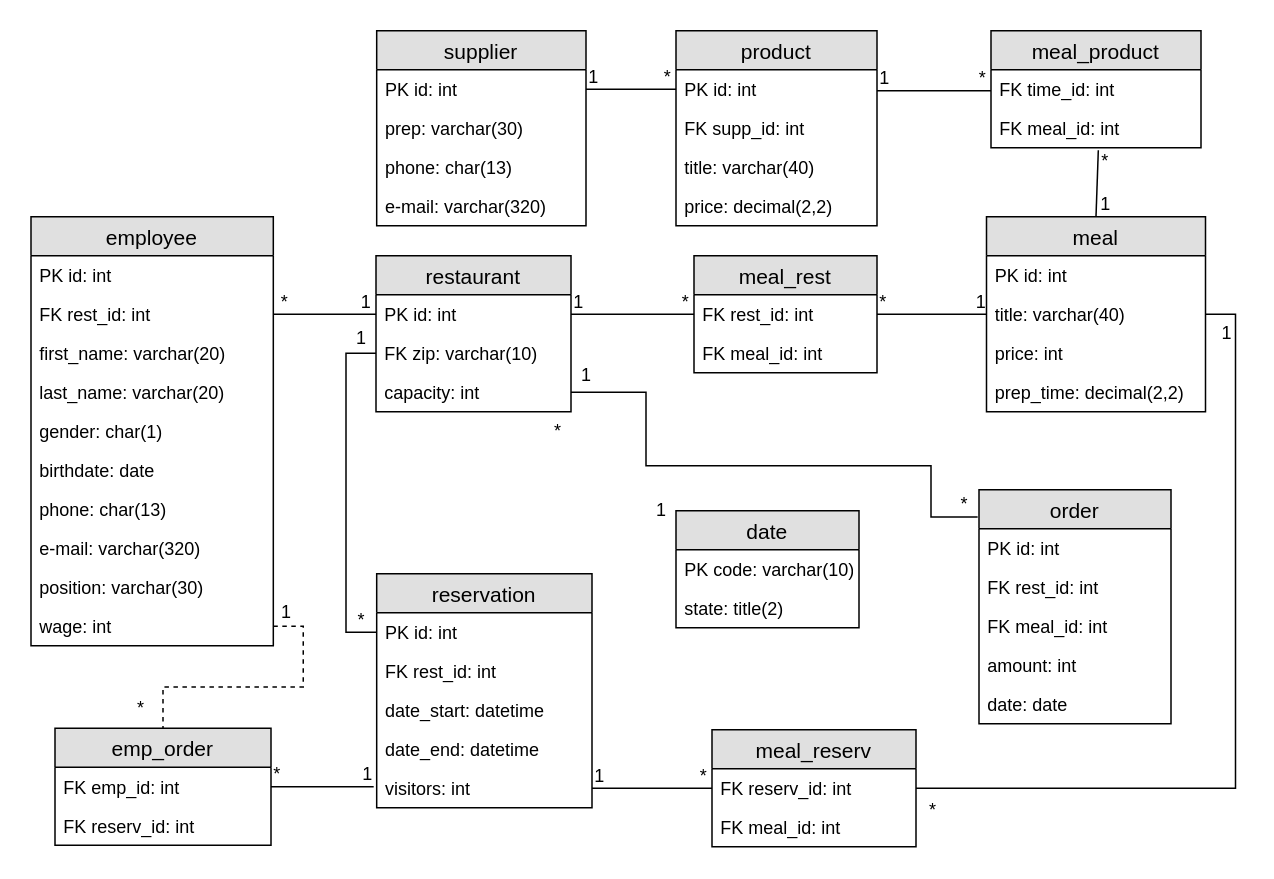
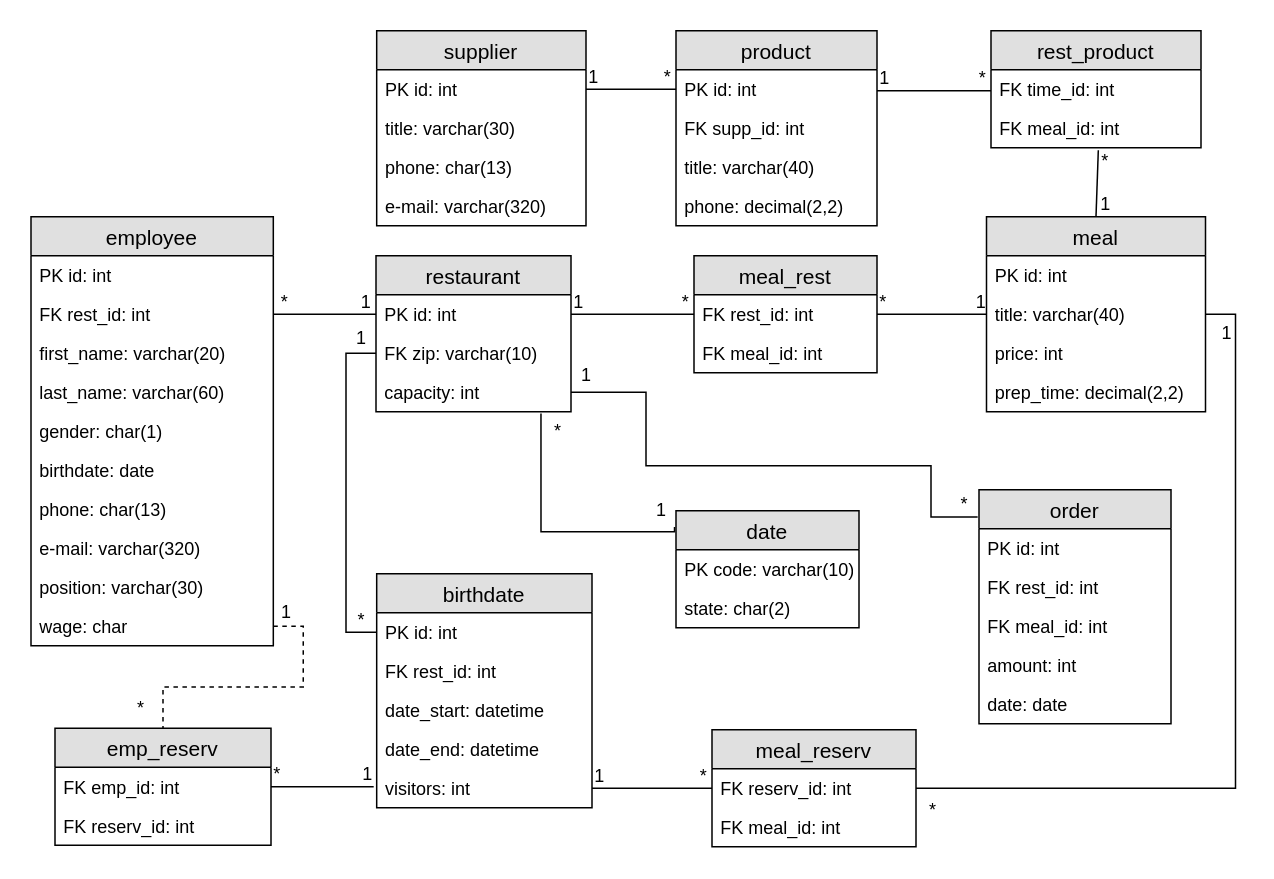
node "meal_product": label "meal_product" -> "rest_product"
node "prep: varchar(30)": label "prep: varchar(30)" -> "title: varchar(30)"
node "price: decimal(2,2)": label "price: decimal(2,2)" -> "phone: decimal(2,2)"
node "last_name: varchar(20)": label "last_name: varchar(20)" -> "last_name: varchar(60)"
edge "capacity: int" -- "date": added
node "reservation": label "reservation" -> "birthdate"
node "state: title(2)": label "state: title(2)" -> "state: char(2)"
node "wage: int": label "wage: int" -> "wage: char"
node "emp_order": label "emp_order" -> "emp_reserv"
